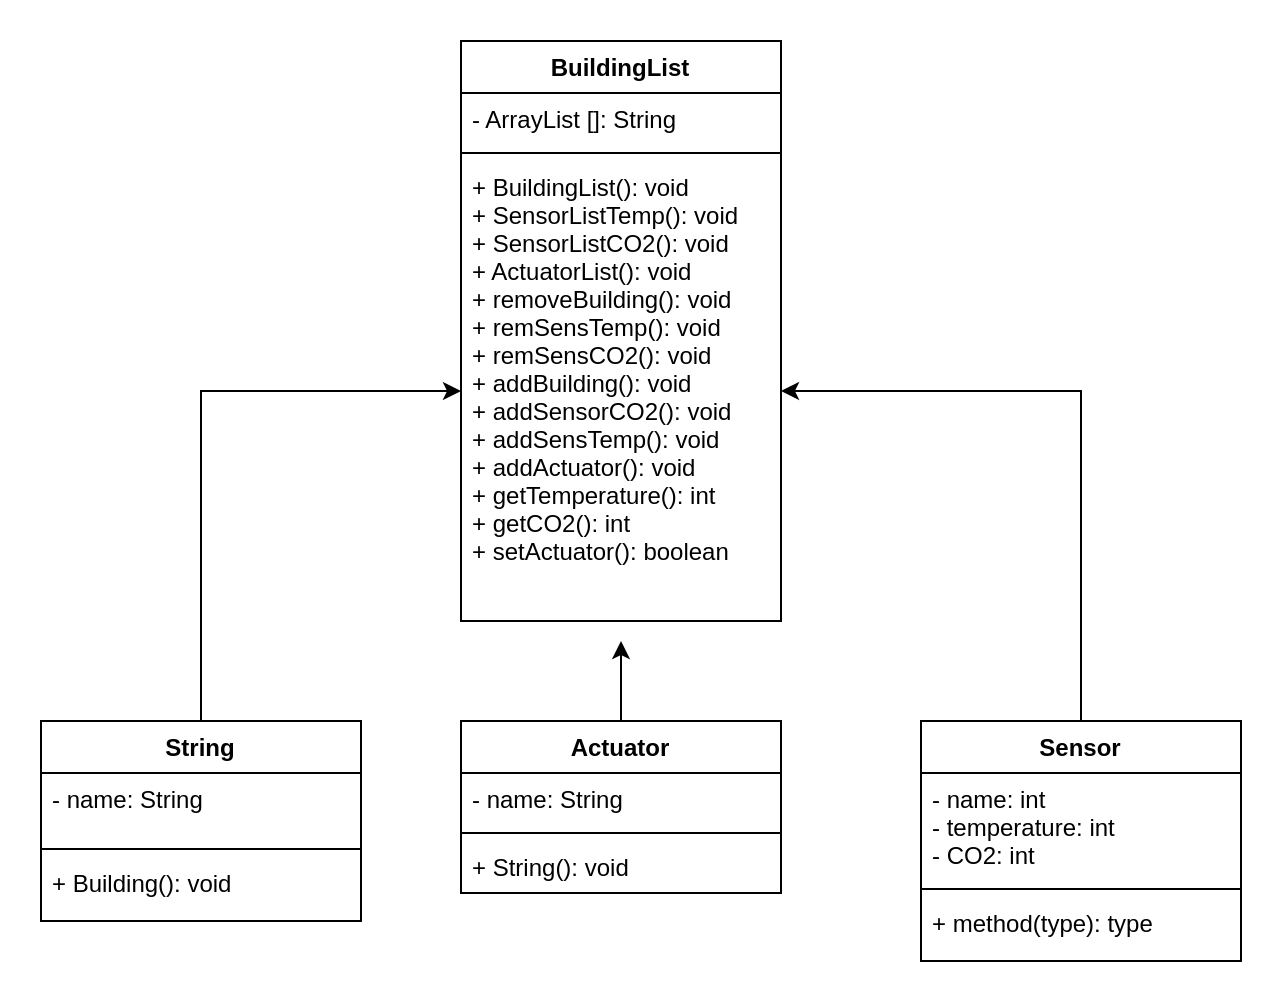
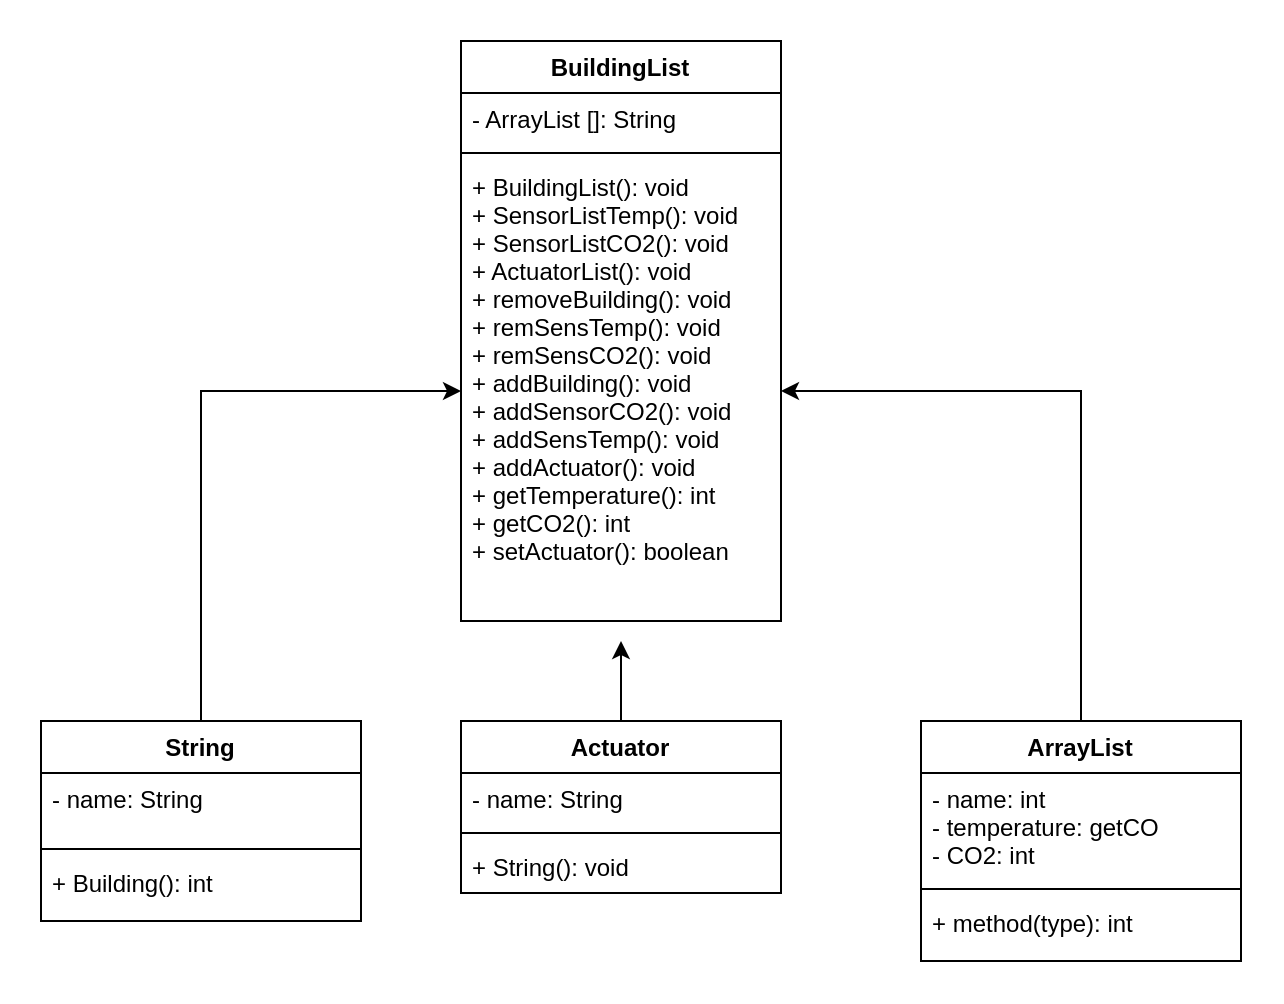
node "Sensor": label "Sensor" -> "ArrayList"
node "- name: int - temperature: int - CO2: int": label "- name: int - temperature: int - CO2: int" -> "- name: int - temperature: getCO - CO2: int"
node "+ Building(): void": label "+ Building(): void" -> "+ Building(): int"
node "+ method(type): type": label "+ method(type): type" -> "+ method(type): int"
